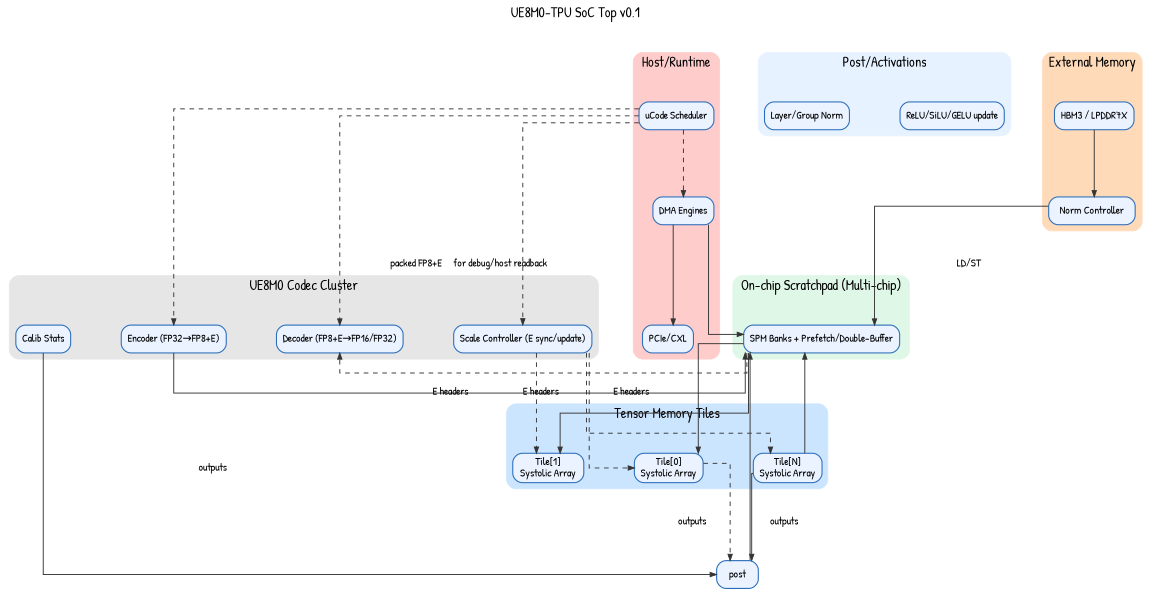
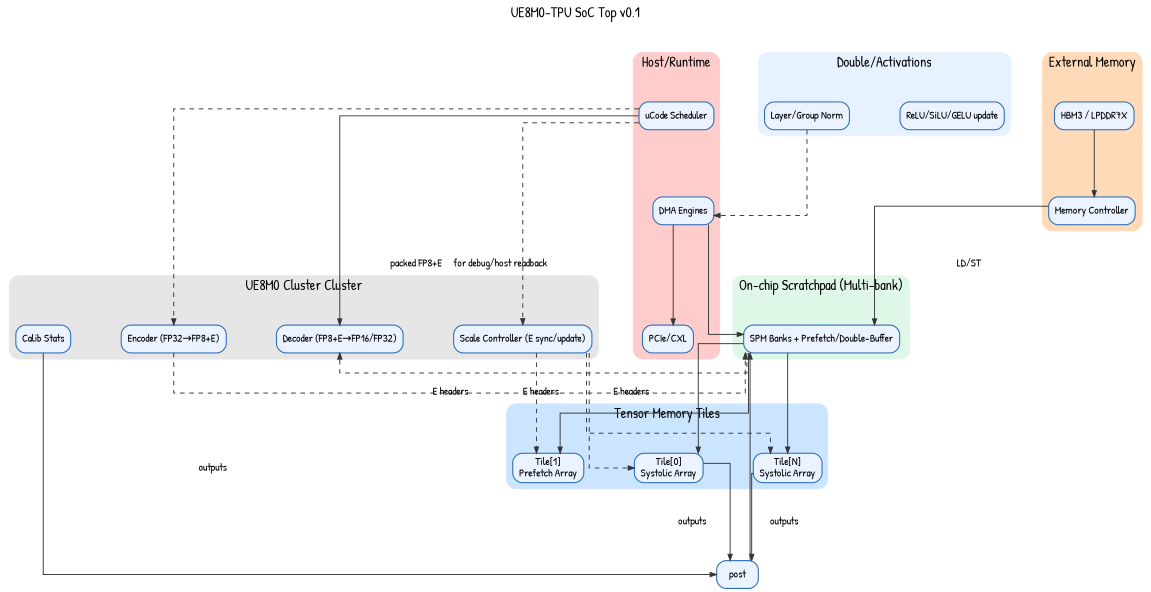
cluster "Post/Activations": label "Post/Activations" -> "Double/Activations"
edge "uCode Scheduler" -> "Decoder (FP8+E→FP16/FP32)": style dashed -> solid
edge "uCode Scheduler" -> "DMA Engines": now "Layer/Group Norm" -> "DMA Engines"
node "Norm Controller": label "Norm Controller" -> "Memory Controller"
cluster "UE8M0 Codec Cluster": label "UE8M0 Codec Cluster" -> "UE8M0 Cluster Cluster"
cluster "On-chip Scratchpad (Multi-chip)": label "On-chip Scratchpad (Multi-chip)" -> "On-chip Scratchpad (Multi-bank)"
edge "Encoder (FP32→FP8+E)" -> "SPM Banks + Prefetch/Double-Buffer": style solid -> dashed
edge "Tile[N] Systolic Array" -> "SPM Banks + Prefetch/Double-Buffer": reversed
node "Tile[1] Systolic Array": label "Tile[1] Systolic Array" -> "Tile[1] Prefetch Array"
edge "Tile[0] Systolic Array" -> "post": style dashed -> solid
